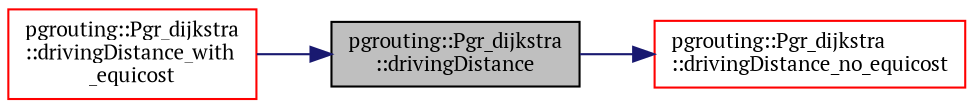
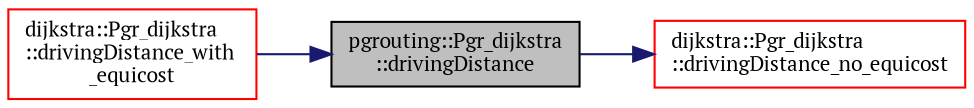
node "pgrouting::Pgr_dijkstra ::drivingDistance_with _equicost": label "pgrouting::Pgr_dijkstra ::drivingDistance_with _equicost" -> "dijkstra::Pgr_dijkstra ::drivingDistance_with _equicost"
node "pgrouting::Pgr_dijkstra ::drivingDistance_no_equicost": label "pgrouting::Pgr_dijkstra ::drivingDistance_no_equicost" -> "dijkstra::Pgr_dijkstra ::drivingDistance_no_equicost"
